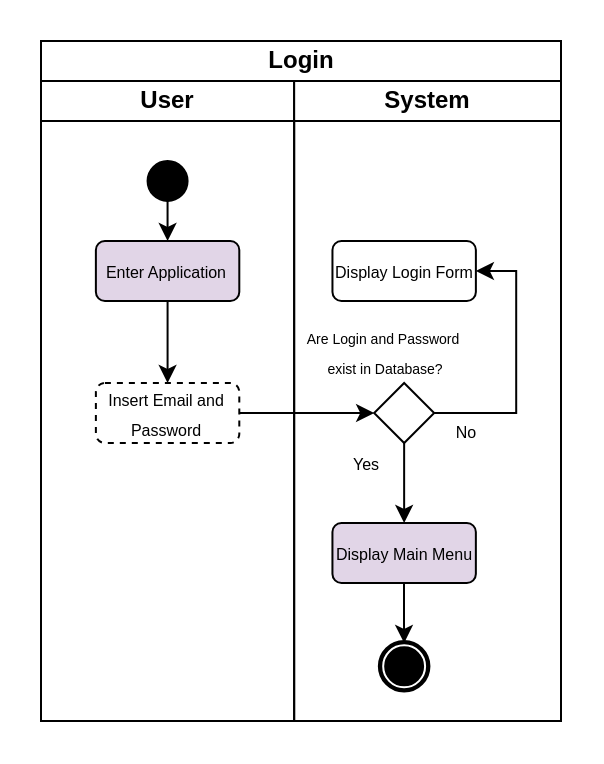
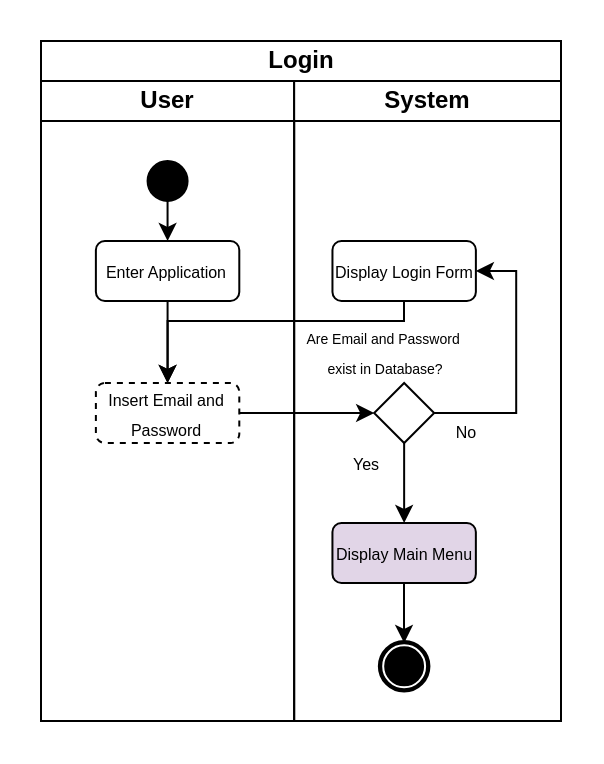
node "Enter Application": fillcolor #e1d5e7 -> #ffffff
edge "Display Login Form" -> "Insert Email and Password": added
node "Are Login and Password exist in Database?": label "Are Login and Password exist in Database?" -> "Are Email and Password exist in Database?"
